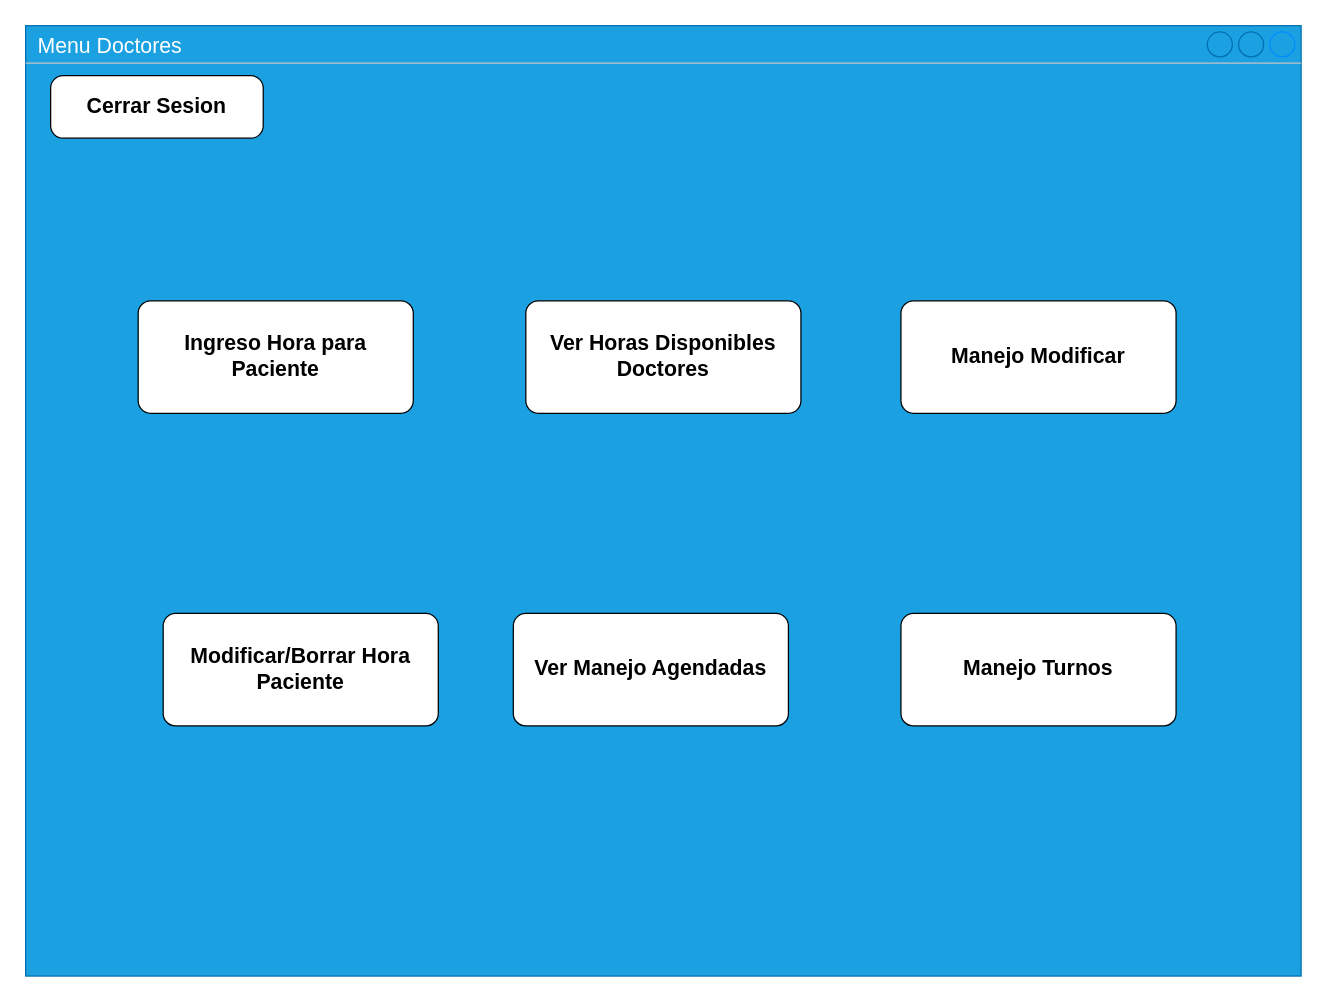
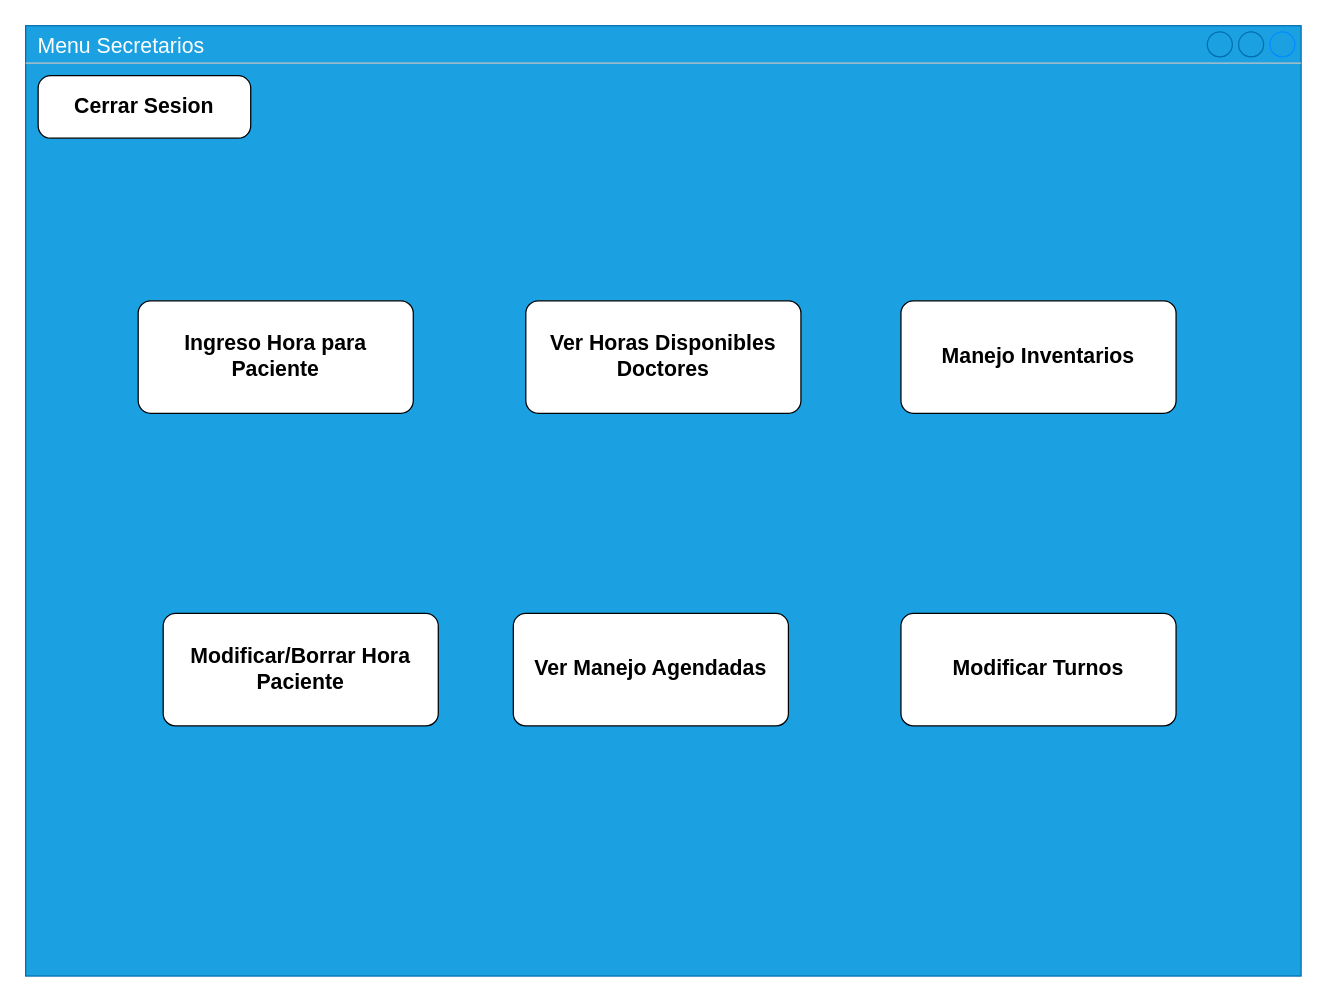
node "Menu Doctores": label "Menu Doctores" -> "Menu Secretarios"
node "Cerrar Sesion": moved (157, 107) -> (144, 107)
node "Manejo Modificar": label "Manejo Modificar" -> "Manejo Inventarios"
node "Manejo Turnos": label "Manejo Turnos" -> "Modificar Turnos"
